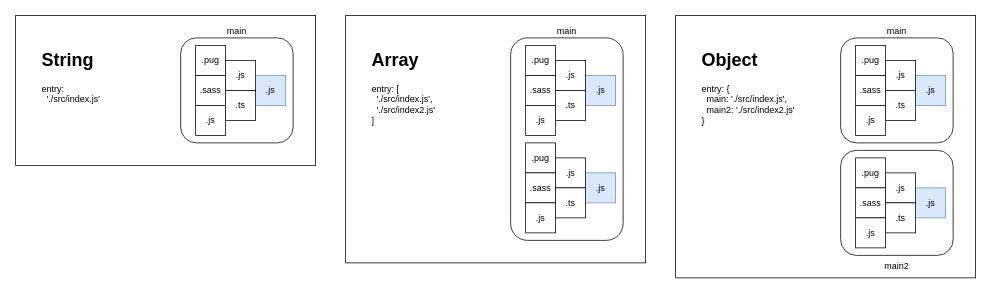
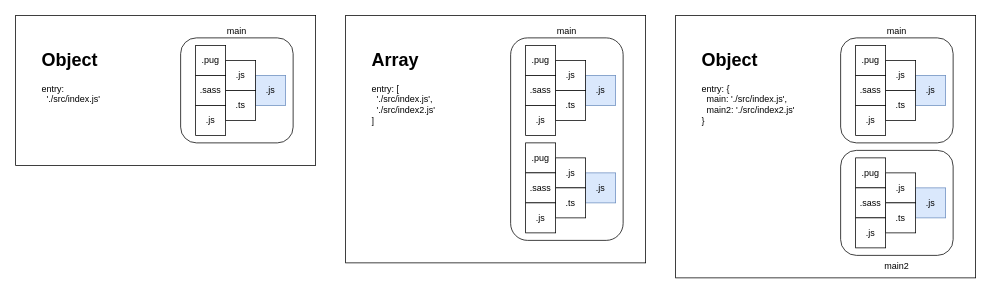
node "String entry: './src/index.js'": label "String entry: './src/index.js'" -> "Object entry: './src/index.js'"
